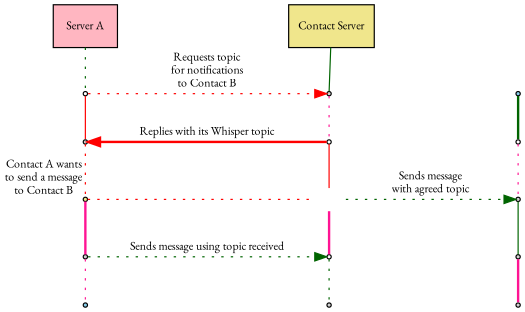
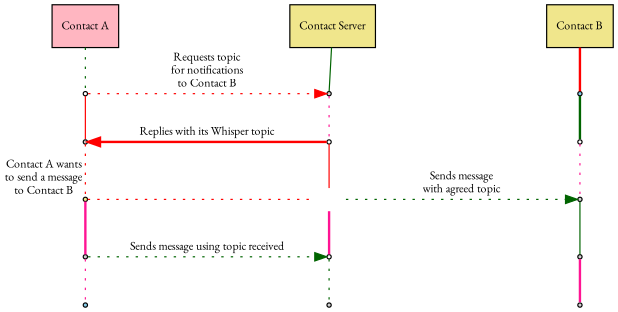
node "Server A": label "Server A" -> "Contact A"
node "Contact B": added
